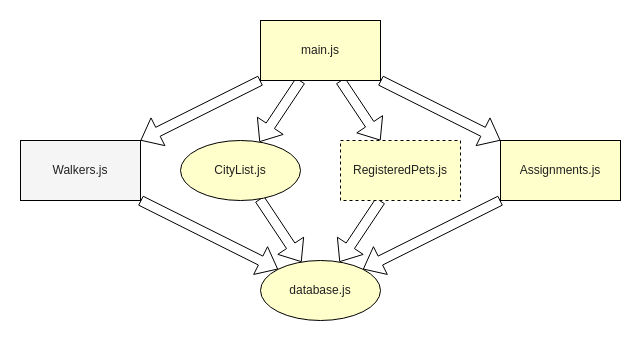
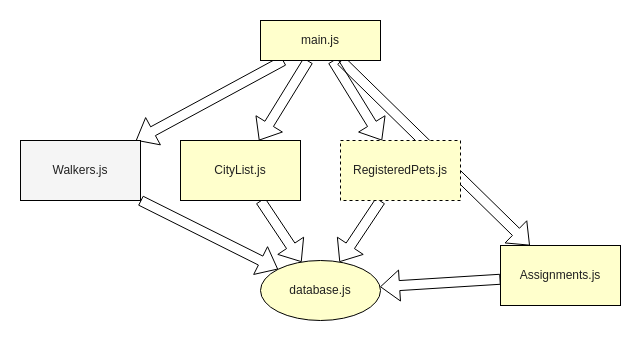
node "main.js": size 120x60 -> 120x40
node "CityList.js": shape ellipse -> rectangle
node "Assignments.js": moved (561, 171) -> (561, 276)
